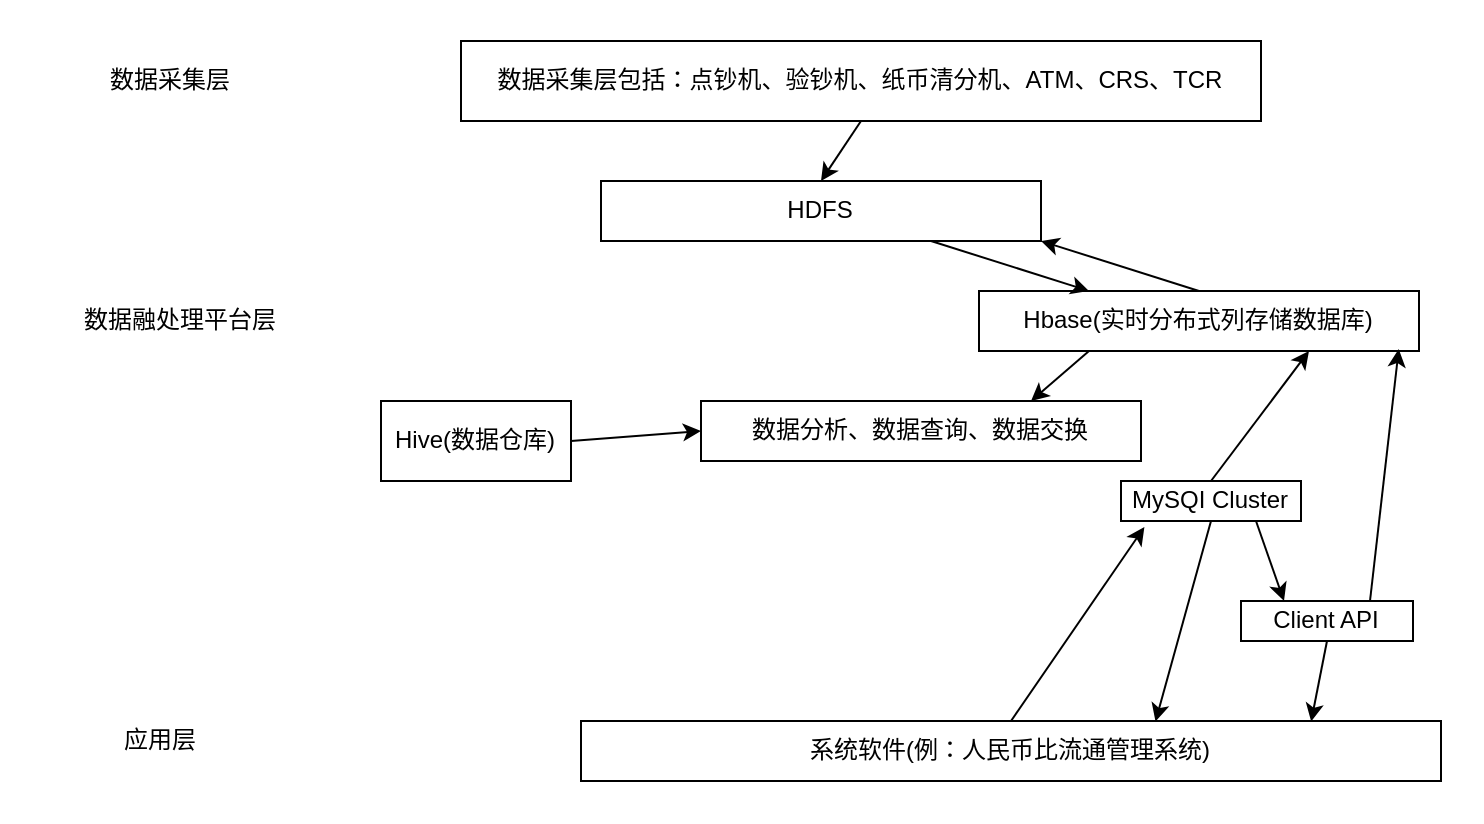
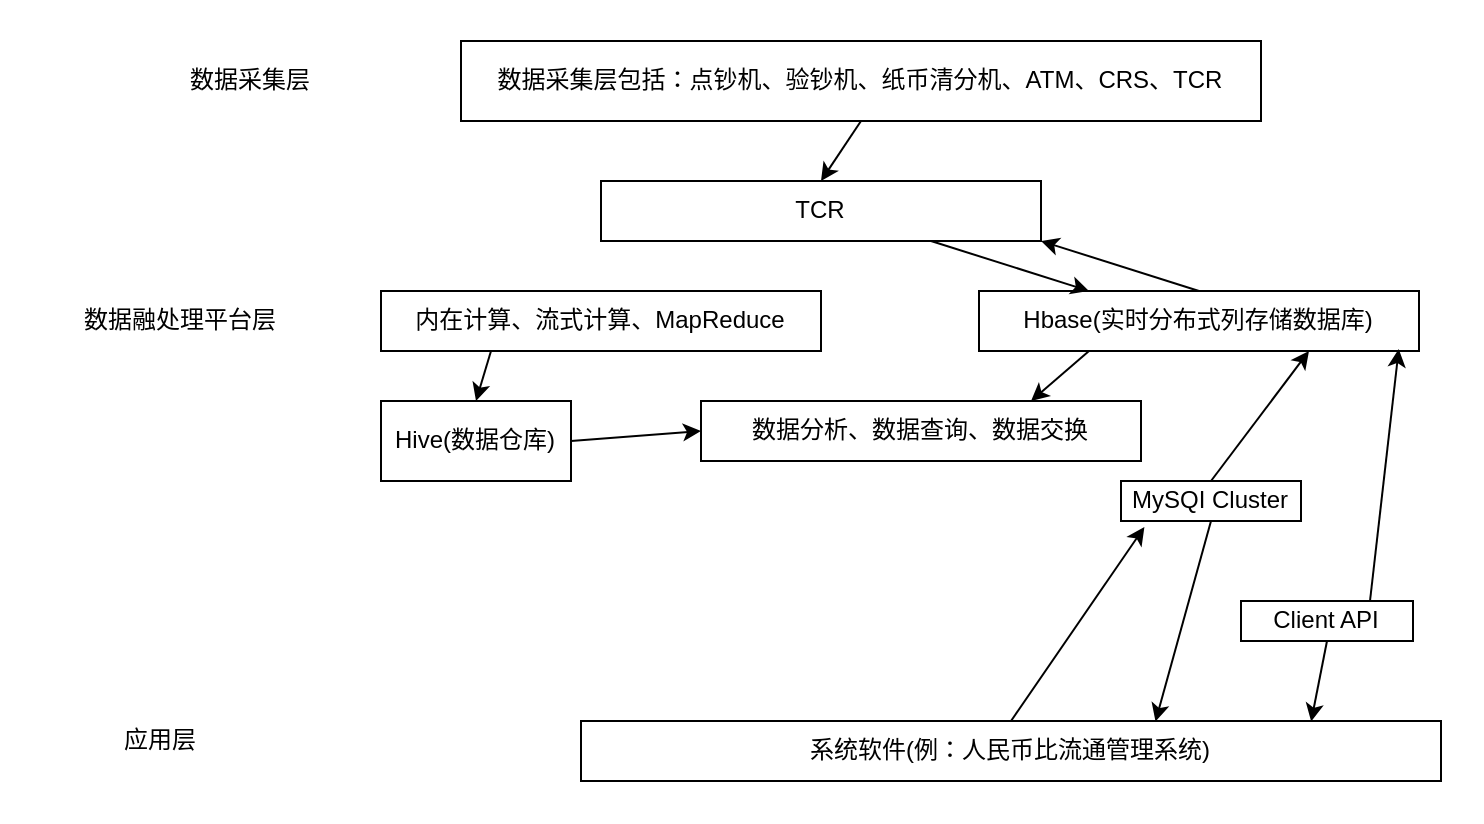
node "数据采集层": moved (171, 81) -> (251, 81)
node "HDFS": label "HDFS" -> "TCR"
node "内在计算、流式计算、MapReduce": added
edge "内在计算、流式计算、MapReduce" -> "Hive(数据仓库)": added
edge "MySQI Cluster" -> "Client API": removed
